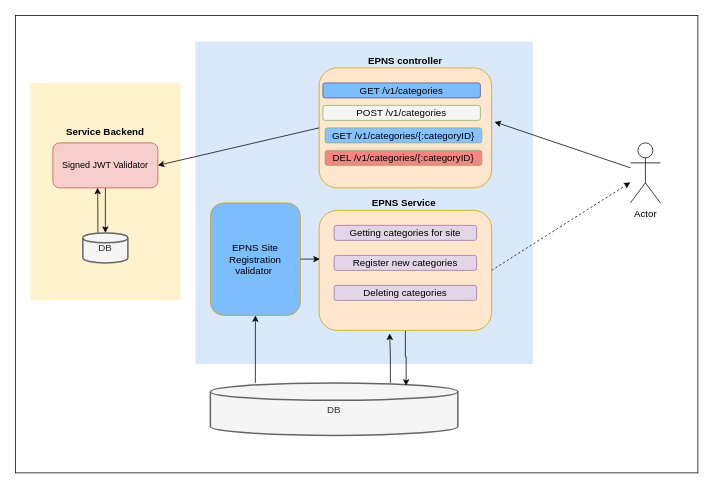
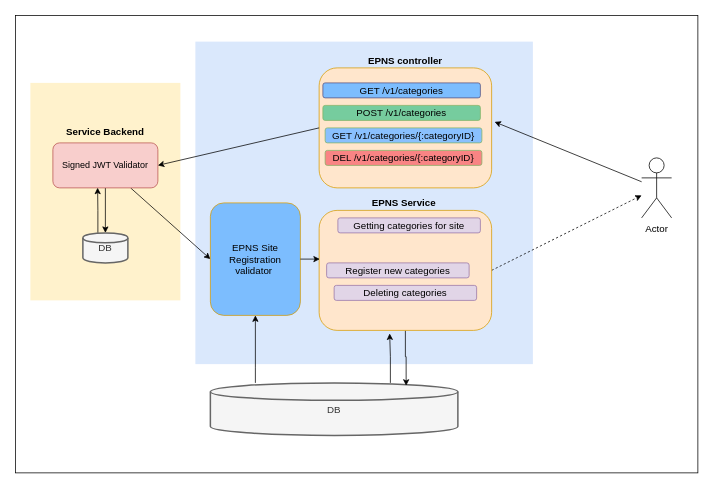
node "POST /v1/categories": fillcolor #f5f5f5 -> #76cc9e
node "Actor": moved (645, 173) -> (657, 188)
edge "Signed JWT Validator" -> "EPNS Site Registration validator": added
node "Getting categories for site": moved (405, 233) -> (409, 225)
node "Register new categories": moved (405, 263) -> (398, 270)
